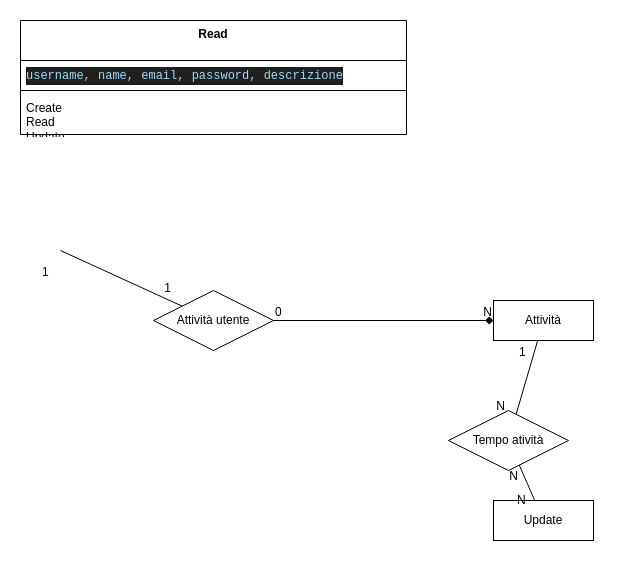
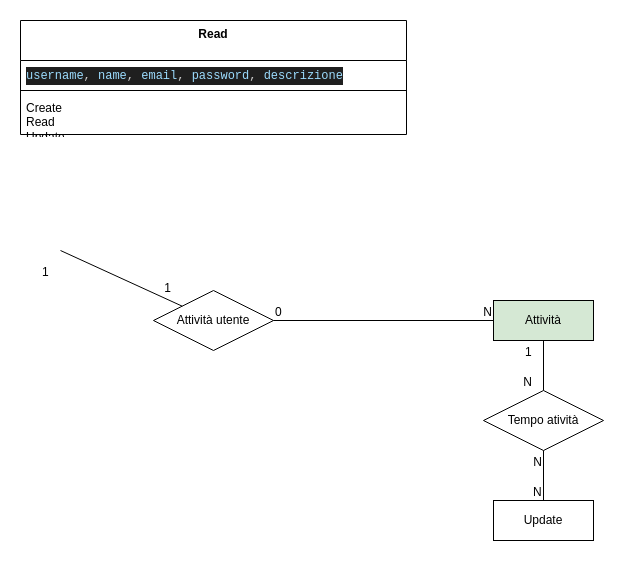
edge "Attività utente" -> "Attività": arrowhead diamond -> none
node "Attività": fillcolor #ffffff -> #d5e8d4
node "Tempo atività": moved (509, 441) -> (544, 421)
